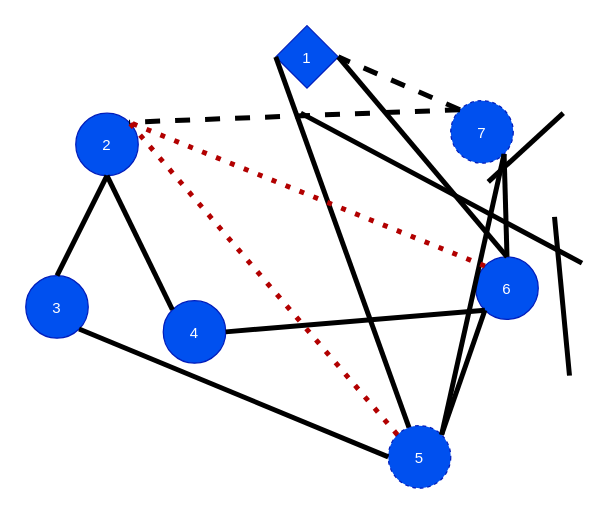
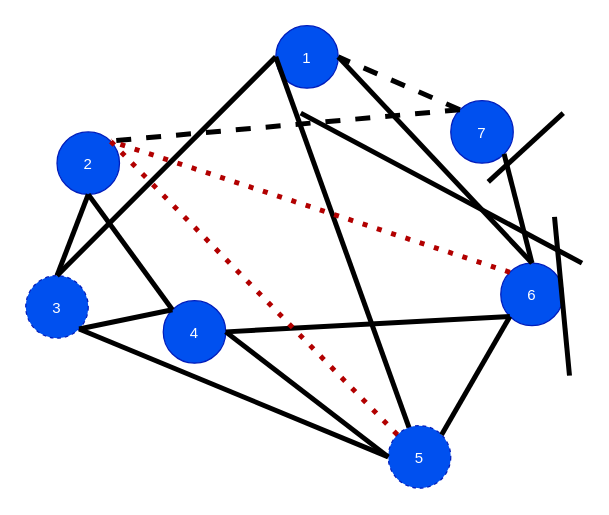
node "1": shape diamond -> ellipse
node "7": style dashed -> solid
node "2": moved (107, 144) -> (88, 163)
edge "1" -- "3": added
node "6": moved (507, 288) -> (532, 294)
node "3": style solid -> dashed
edge "7" -- "5": removed
edge "3" -- "4": added
edge "4" -- "5": added
